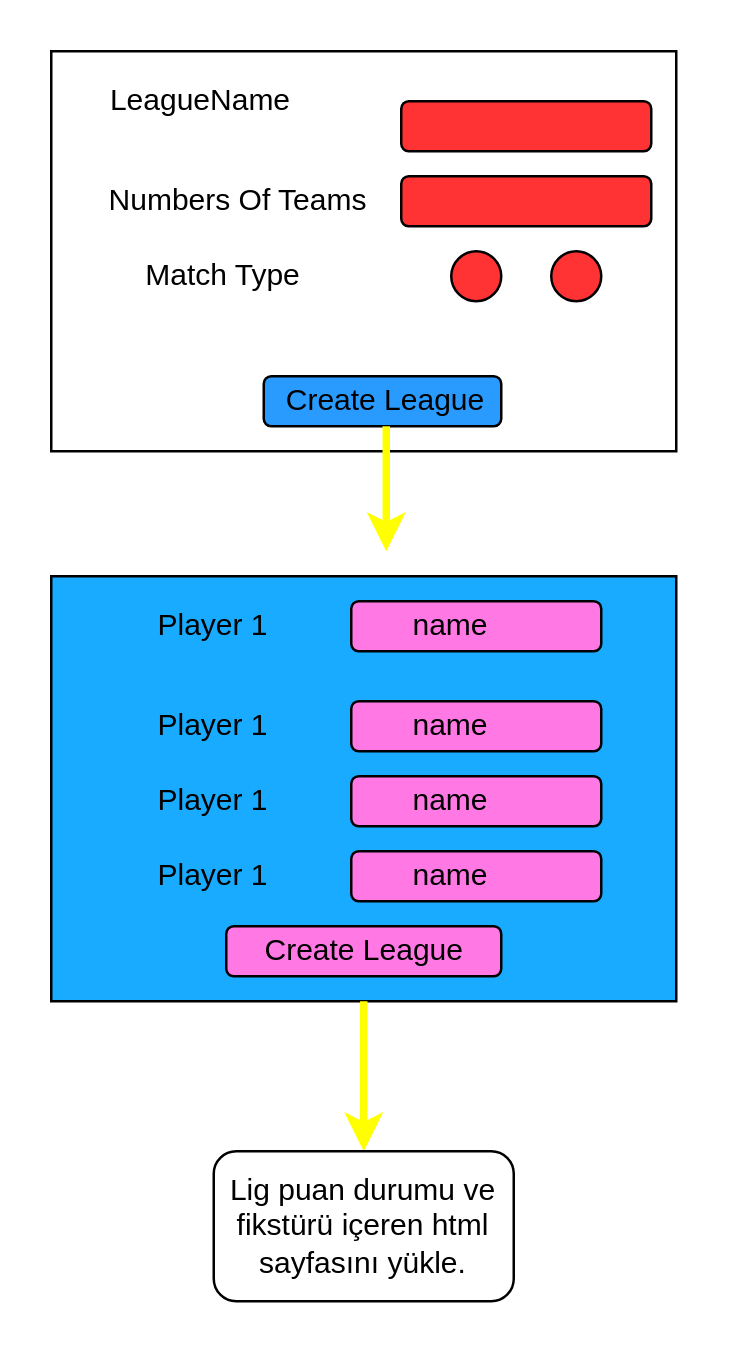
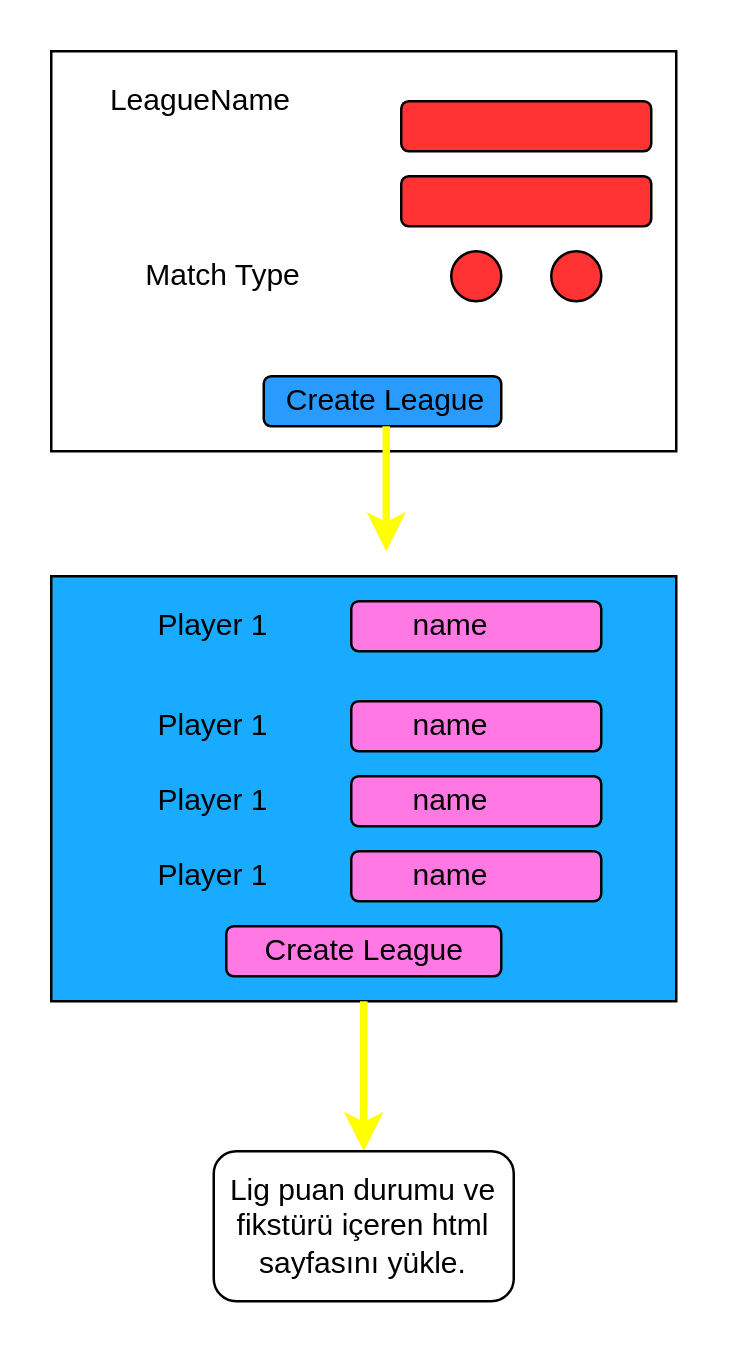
node "Numbers Of Teams": removed
